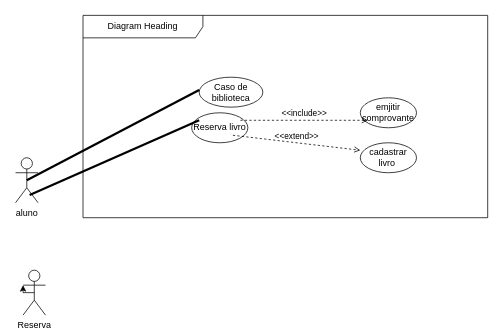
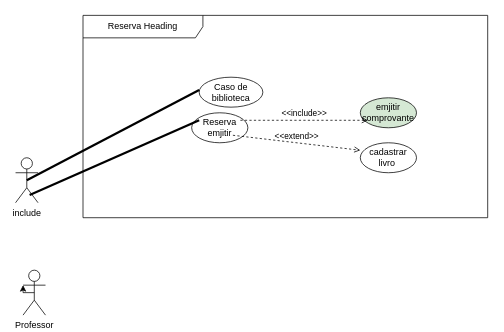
node "Diagram Heading": label "Diagram Heading" -> "Reserva Heading"
node "emjitir comprovante": fillcolor #ffffff -> #d5e8d4
node "Reserva livro": label "Reserva livro" -> "Reserva emjitir"
node "aluno": label "aluno" -> "include"
node "Reserva": label "Reserva" -> "Professor"
